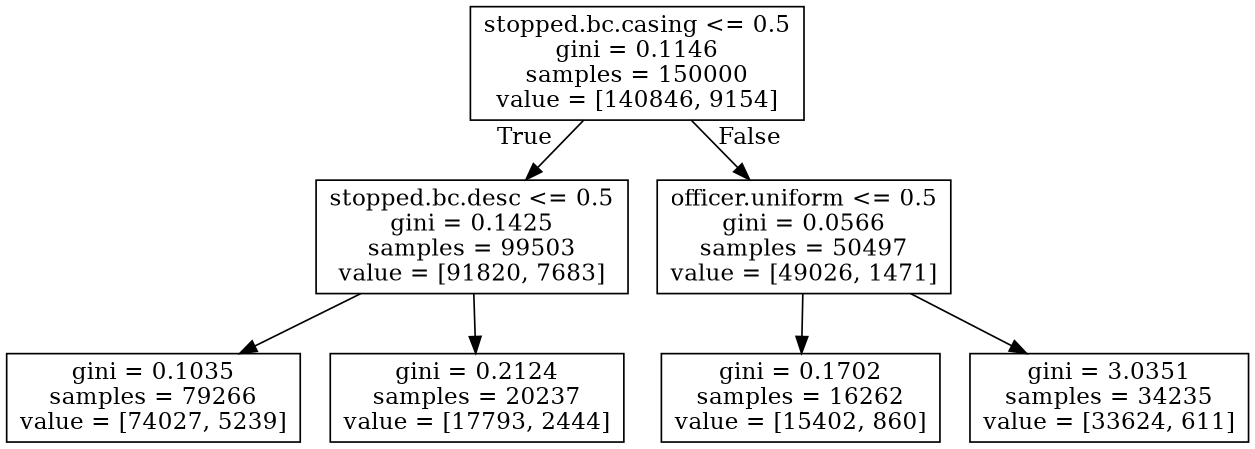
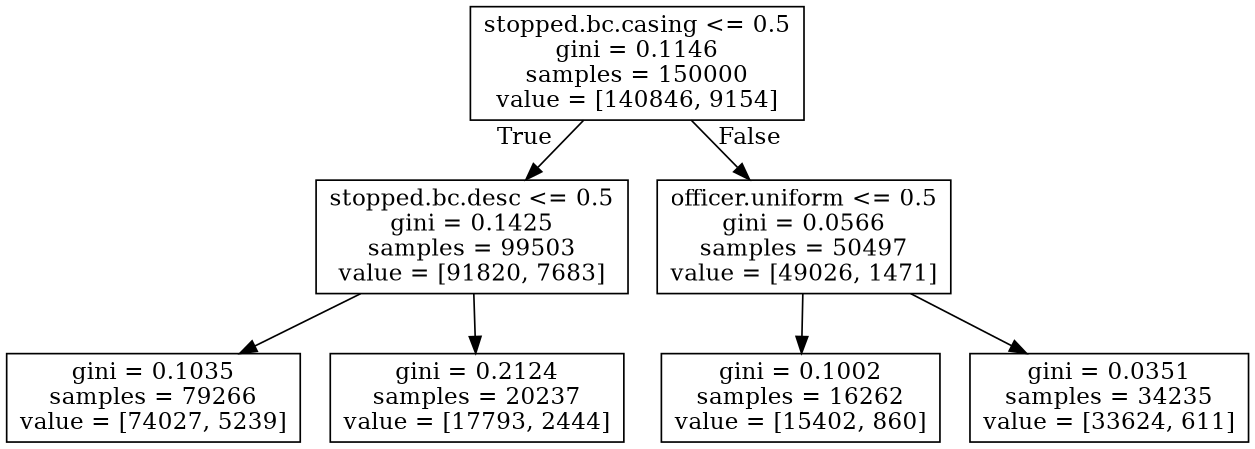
node "gini = 0.1702 samples = 16262 value = [15402, 860]": label "gini = 0.1702 samples = 16262 value = [15402, 860]" -> "gini = 0.1002 samples = 16262 value = [15402, 860]"
node "gini = 3.0351 samples = 34235 value = [33624, 611]": label "gini = 3.0351 samples = 34235 value = [33624, 611]" -> "gini = 0.0351 samples = 34235 value = [33624, 611]"
